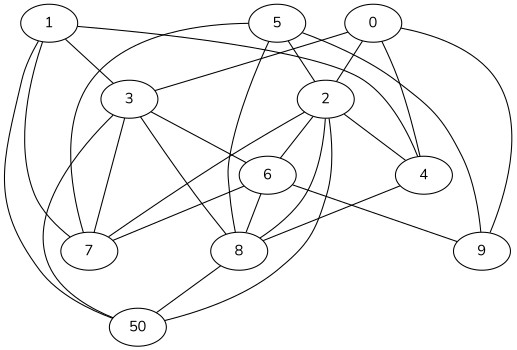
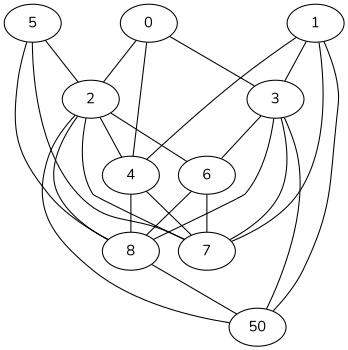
edge "4" -- "7": added
node "9": removed
